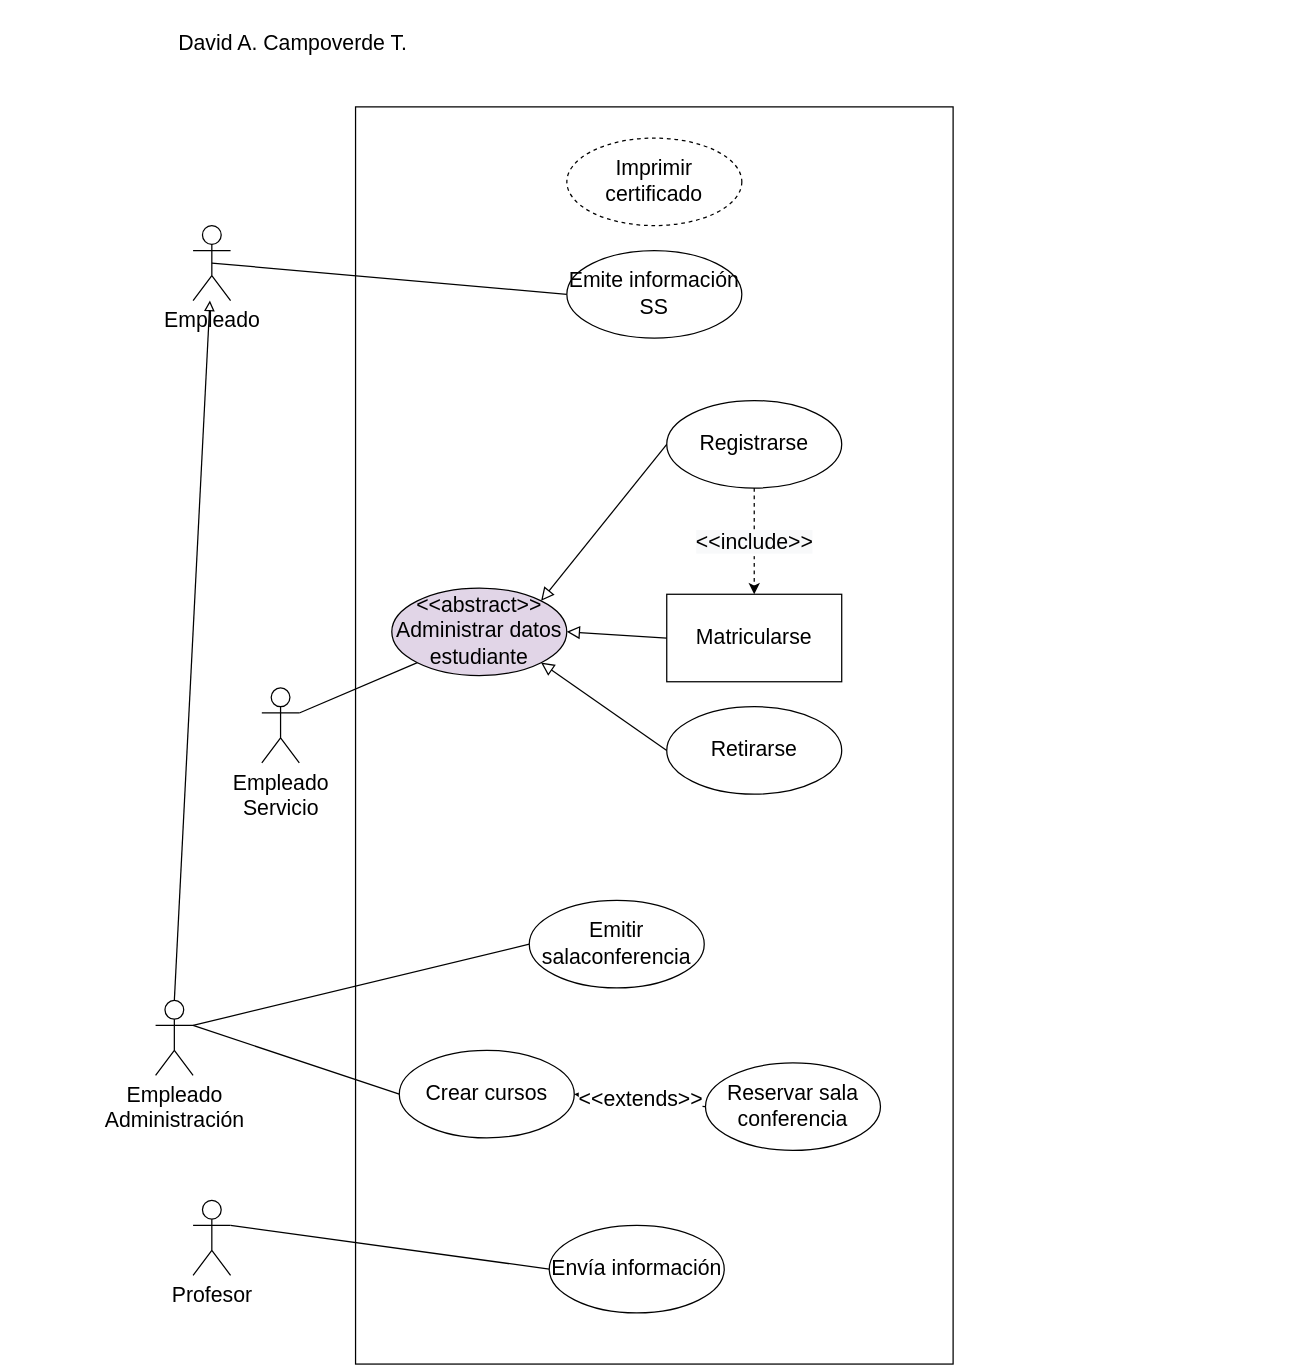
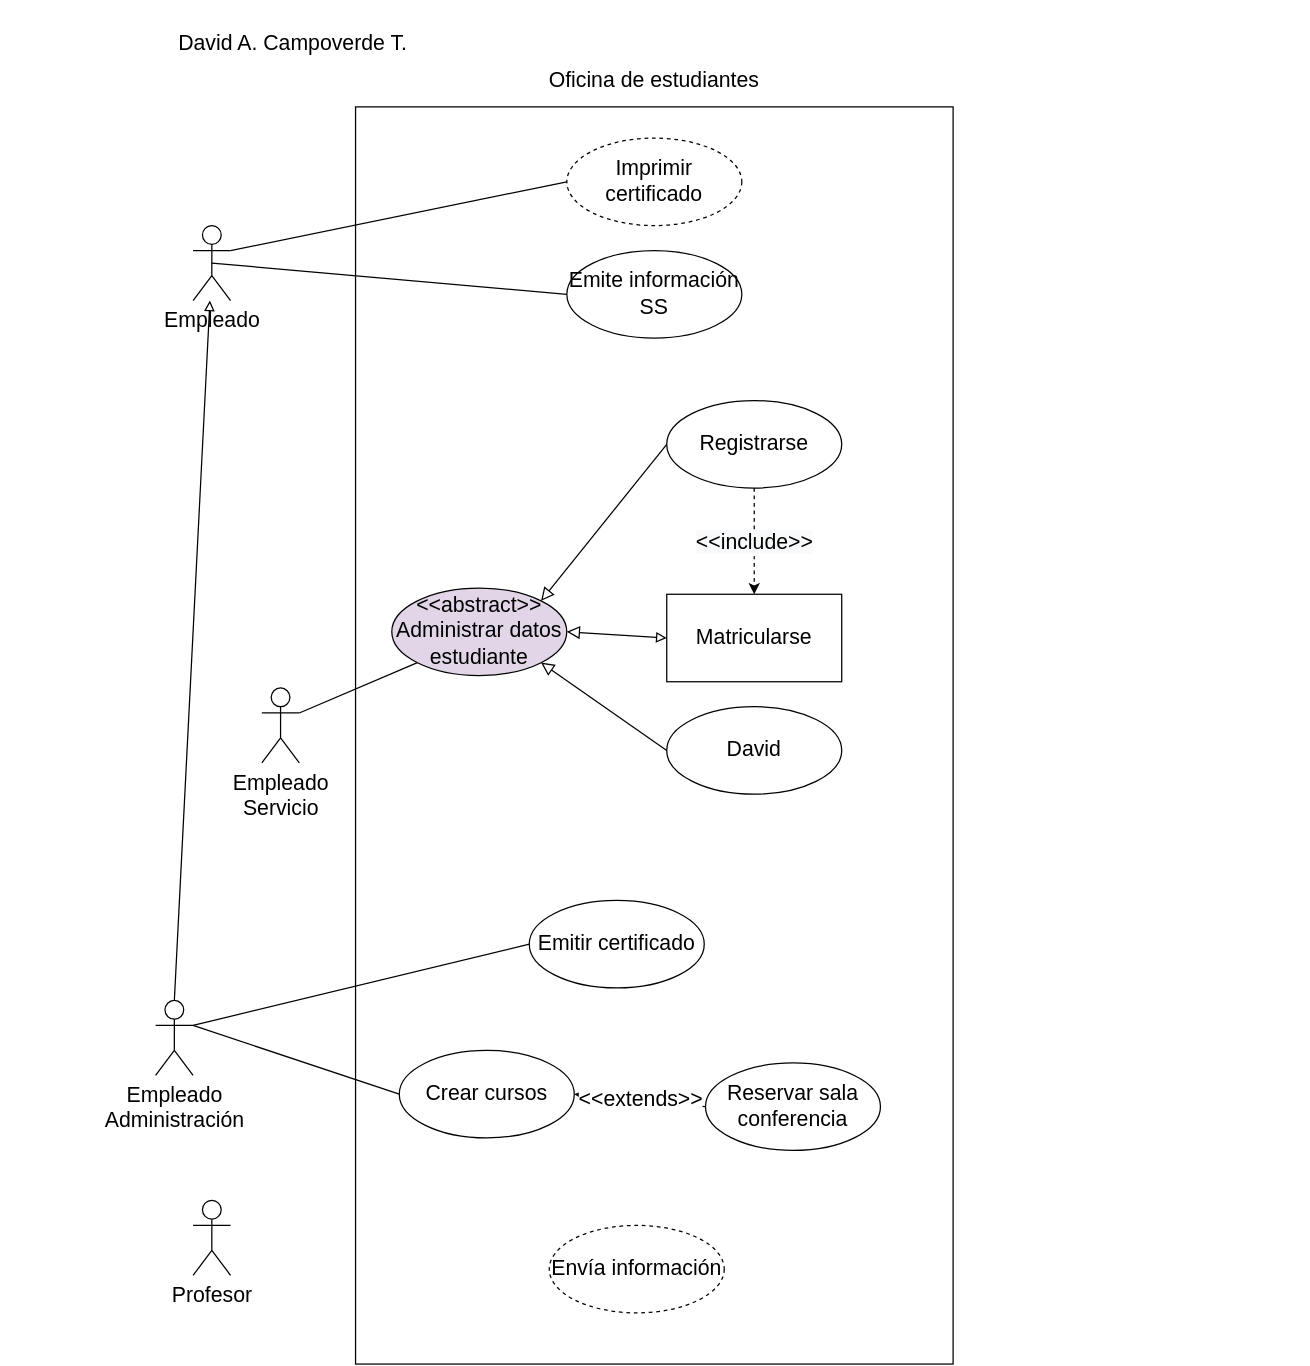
node "Oficina de estudiantes": added
edge "Imprimircertificado" -- "Empleado": added
edge "Matricularse" -> "<<abstract>>Administrar datosestudiante": arrowhead none -> block
node "Retirarse": label "Retirarse" -> "David"
node "Emitir salaconferencia": label "Emitir salaconferencia" -> "Emitir certificado"
edge "Profesor" -- "Envía información": removed
node "Envía información": style solid -> dashed
